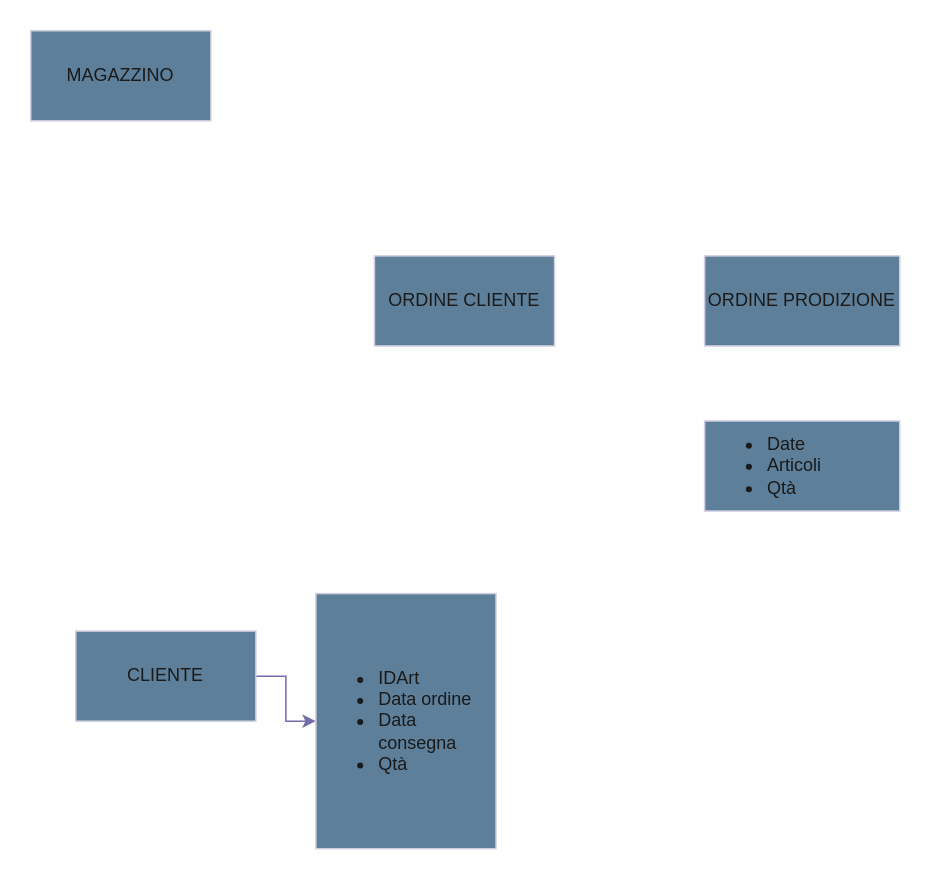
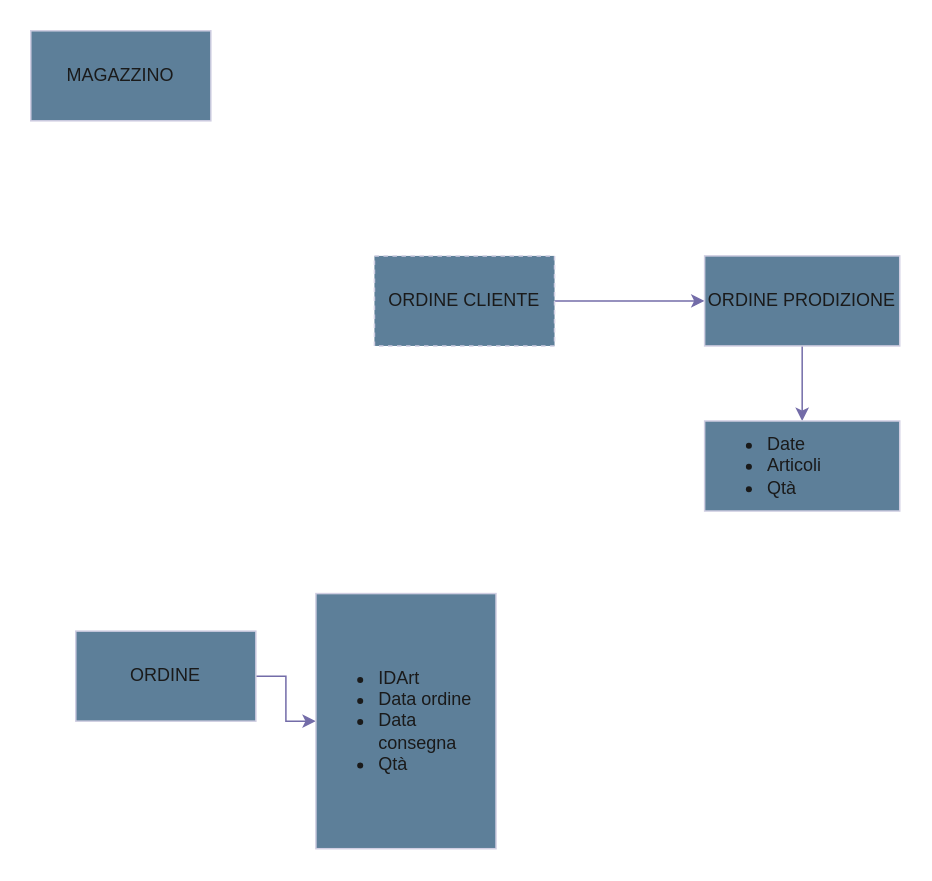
node "ORDINE CLIENTE": style solid -> dashed
edge "ORDINE CLIENTE" -> "ORDINE PRODIZIONE": added
edge "ORDINE PRODIZIONE" -> "Date Articoli Qtà": added
node "CLIENTE": label "CLIENTE" -> "ORDINE"
